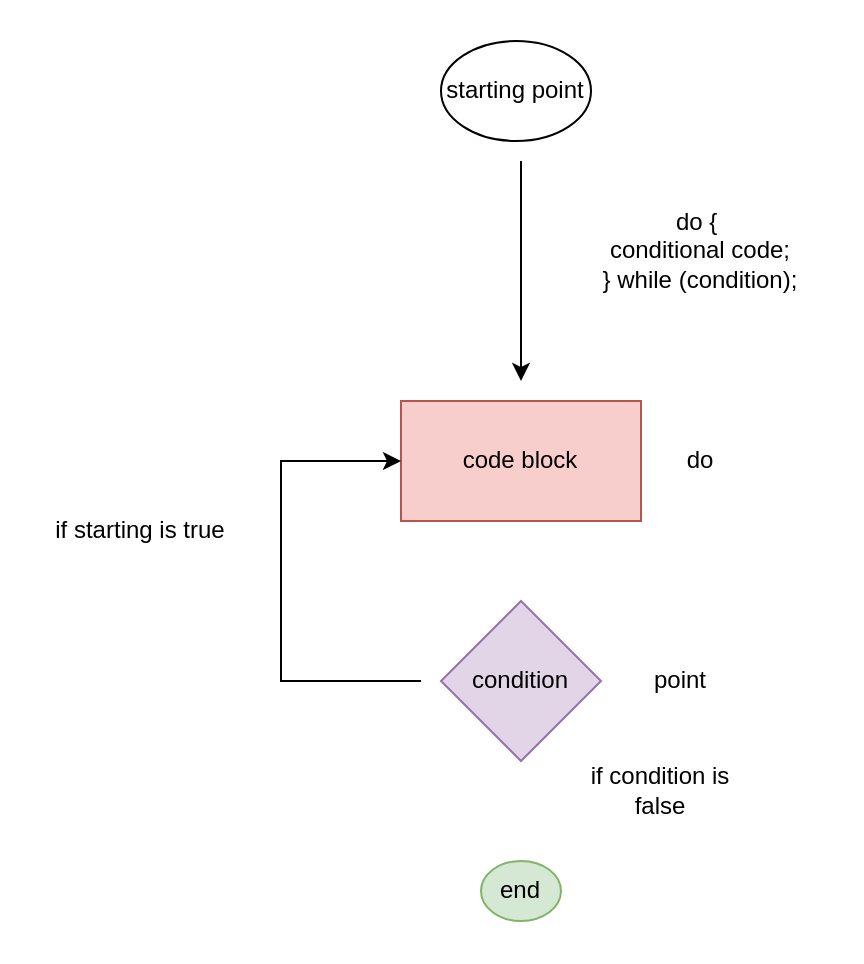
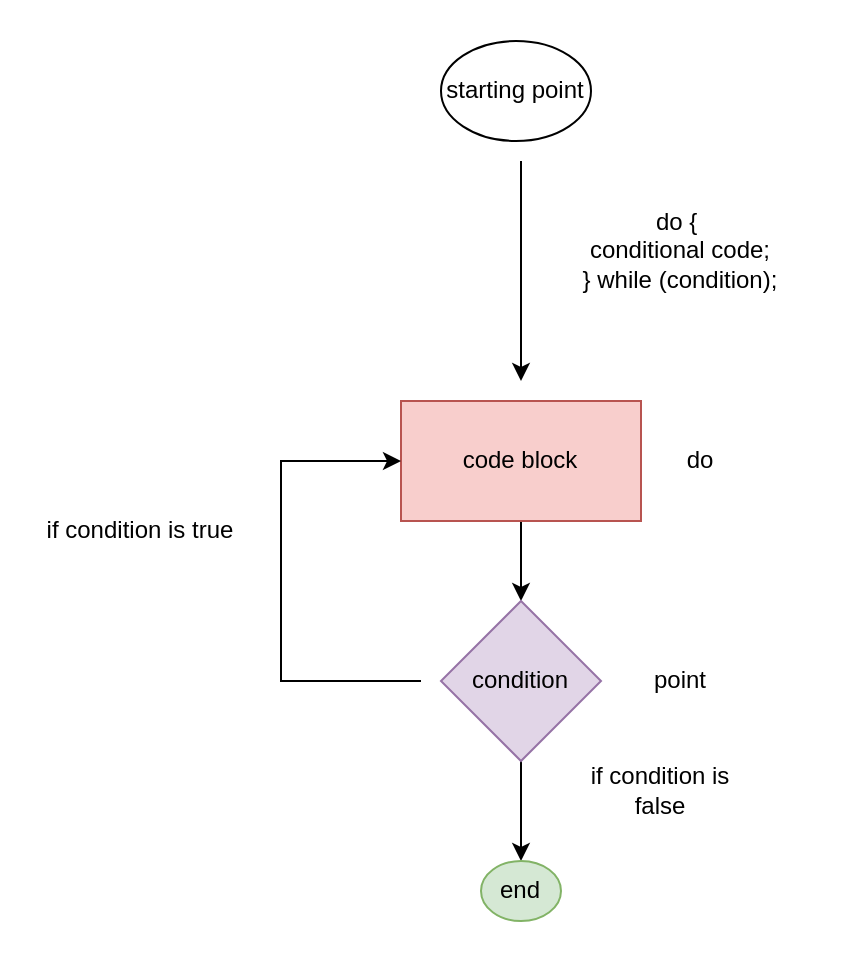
node "do { conditional code; } while (condition);": moved (701, 251) -> (681, 251)
node "if starting is true": label "if starting is true" -> "if condition is true"
edge "code block" -> "condition": added
edge "condition" -> "end": added
